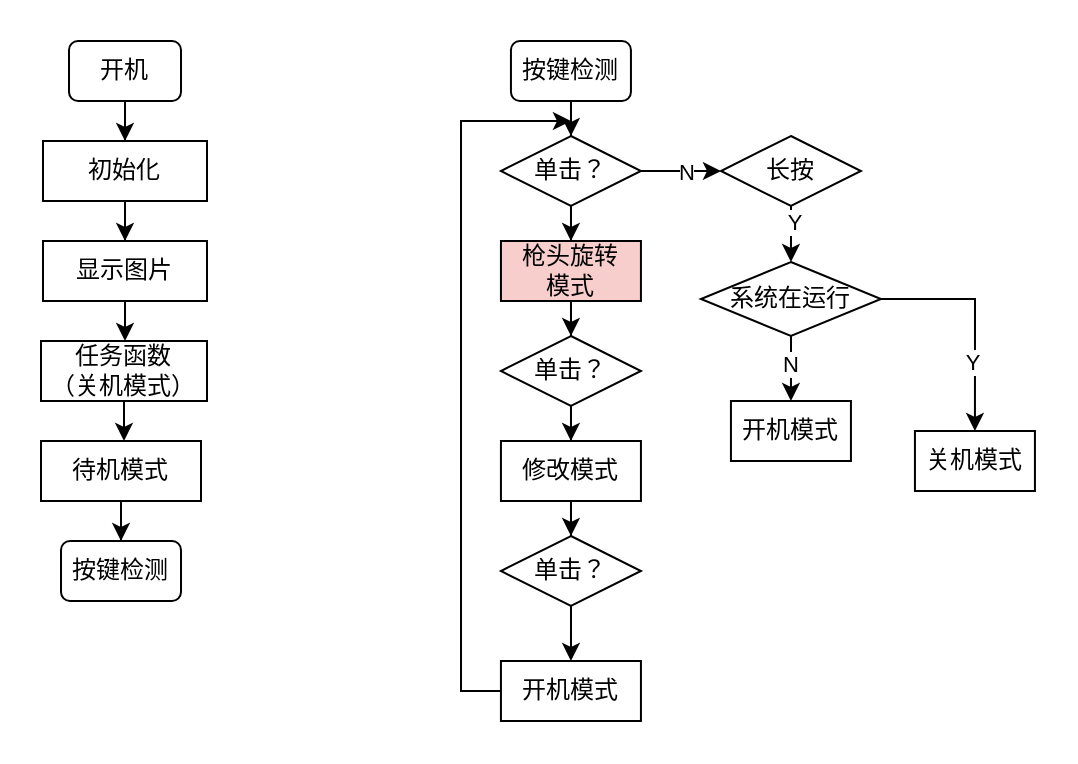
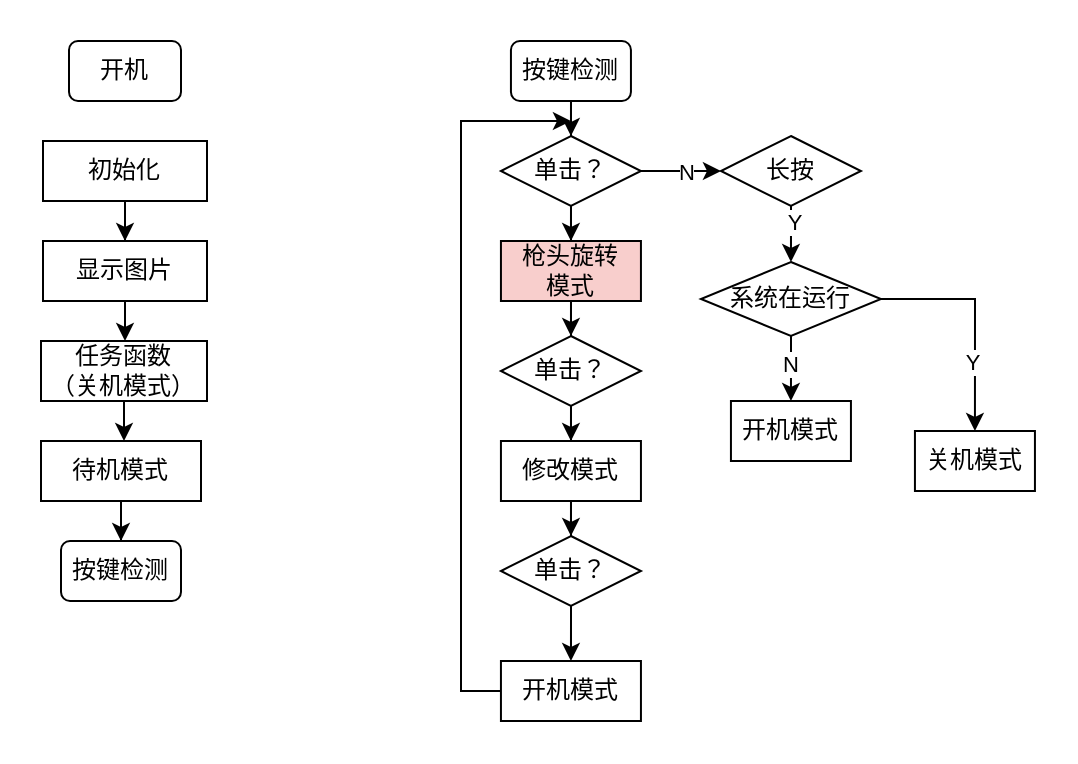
edge "开机" -> "初始化": removed
